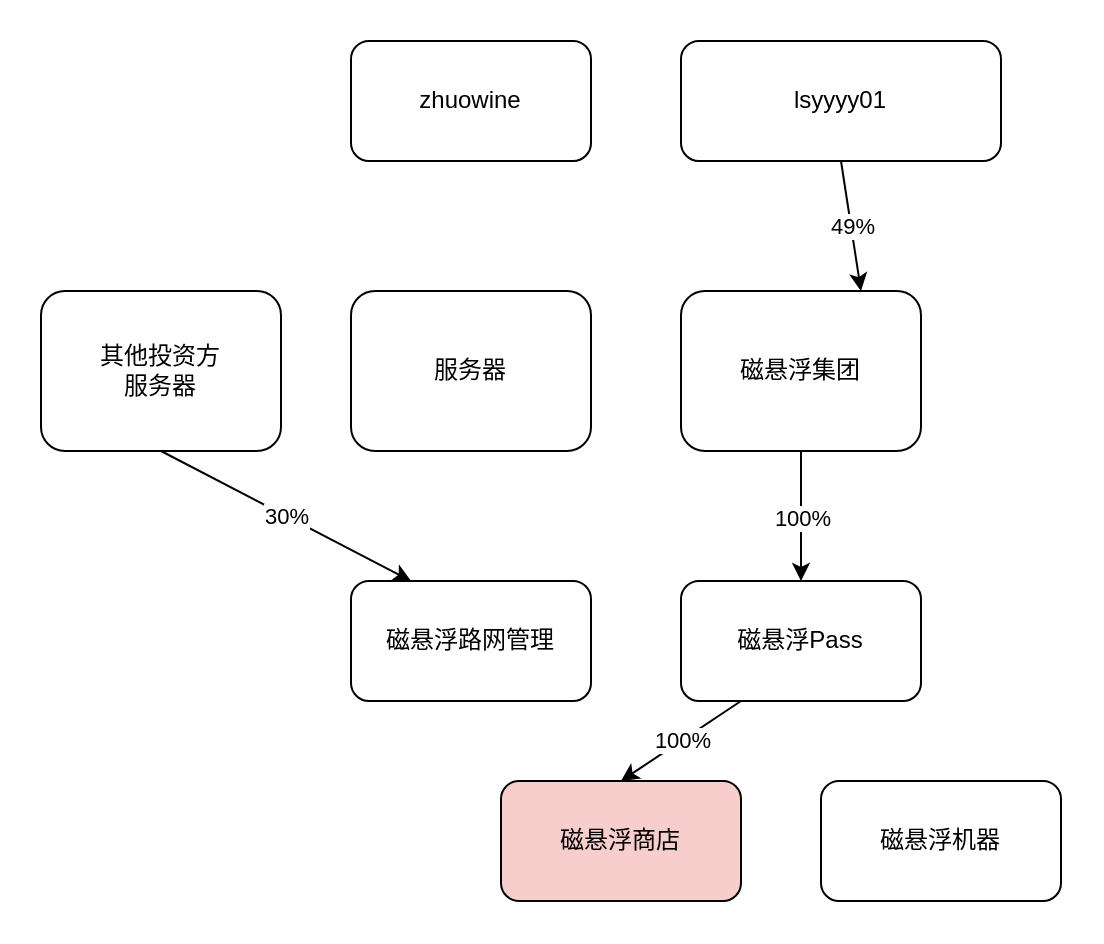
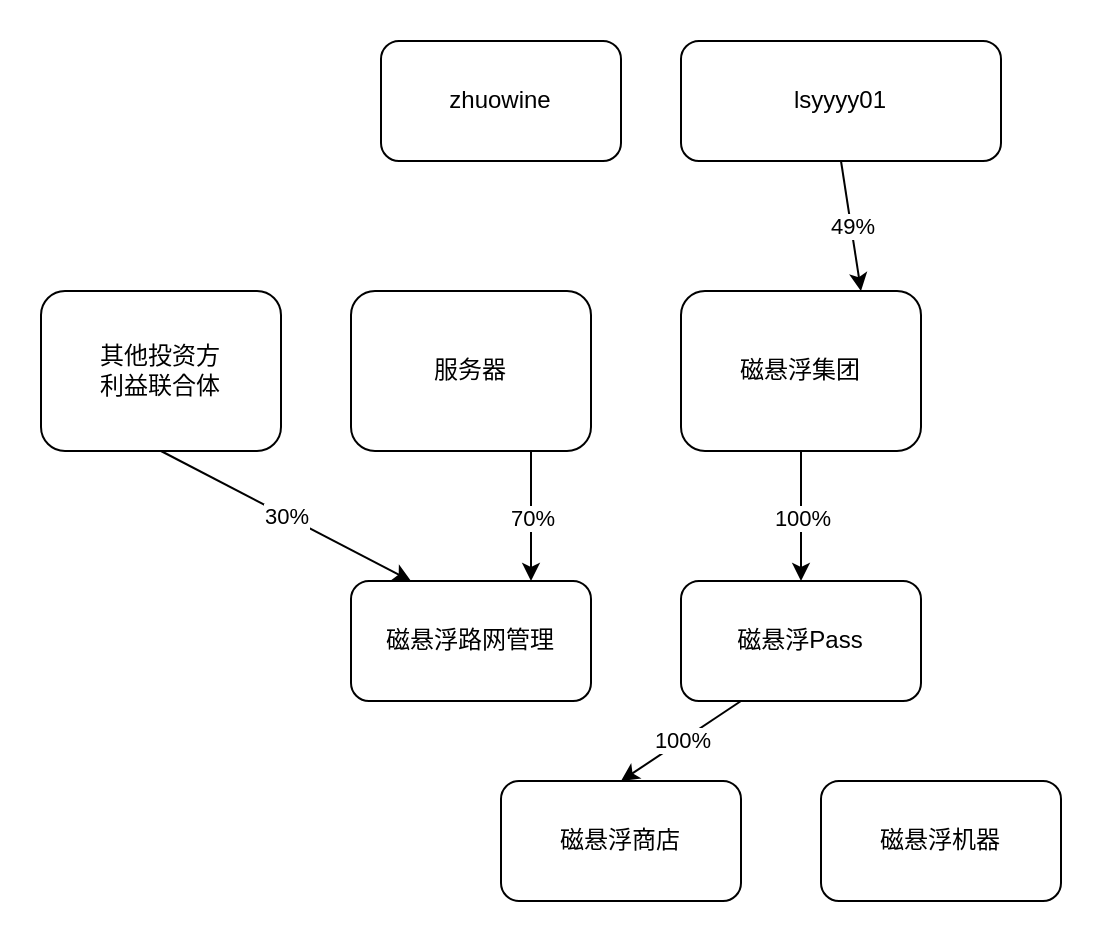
node "zhuowine": moved (471, 101) -> (501, 101)
node "其他投资方 服务器": label "其他投资方 服务器" -> "其他投资方 利益联合体"
edge "服务器" -> "磁悬浮路网管理": added, label "70%"
node "磁悬浮商店": fillcolor #f8cecc -> #ffffff
